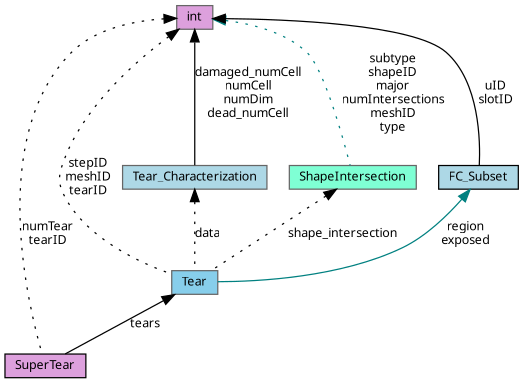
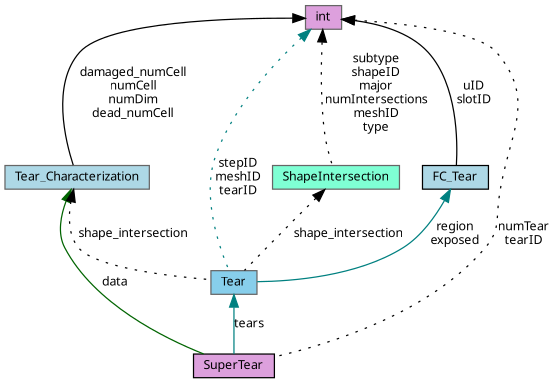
edge "ShapeIntersection" -> "int": color teal -> black
edge "Tear" -> "int": color black -> teal
node "FC_Subset": label "FC_Subset" -> "FC_Tear"
edge "Tear" -> "Tear_Characterization": label "data" -> "shape_intersection"
edge "SuperTear" -> "Tear_Characterization": added, label "data"
edge "SuperTear" -> "Tear": color black -> teal
